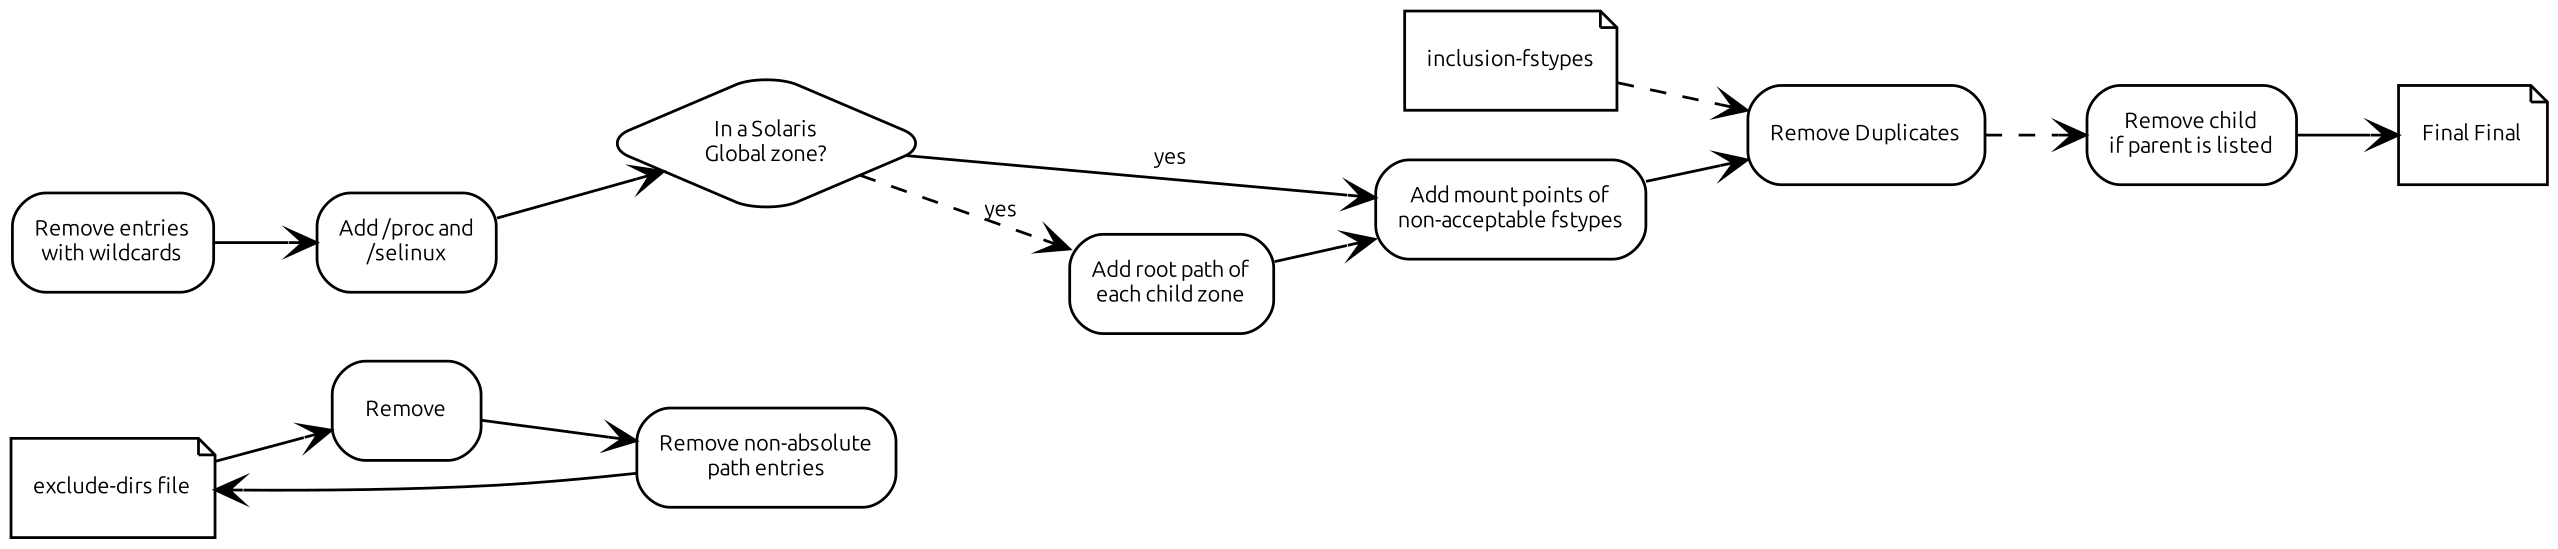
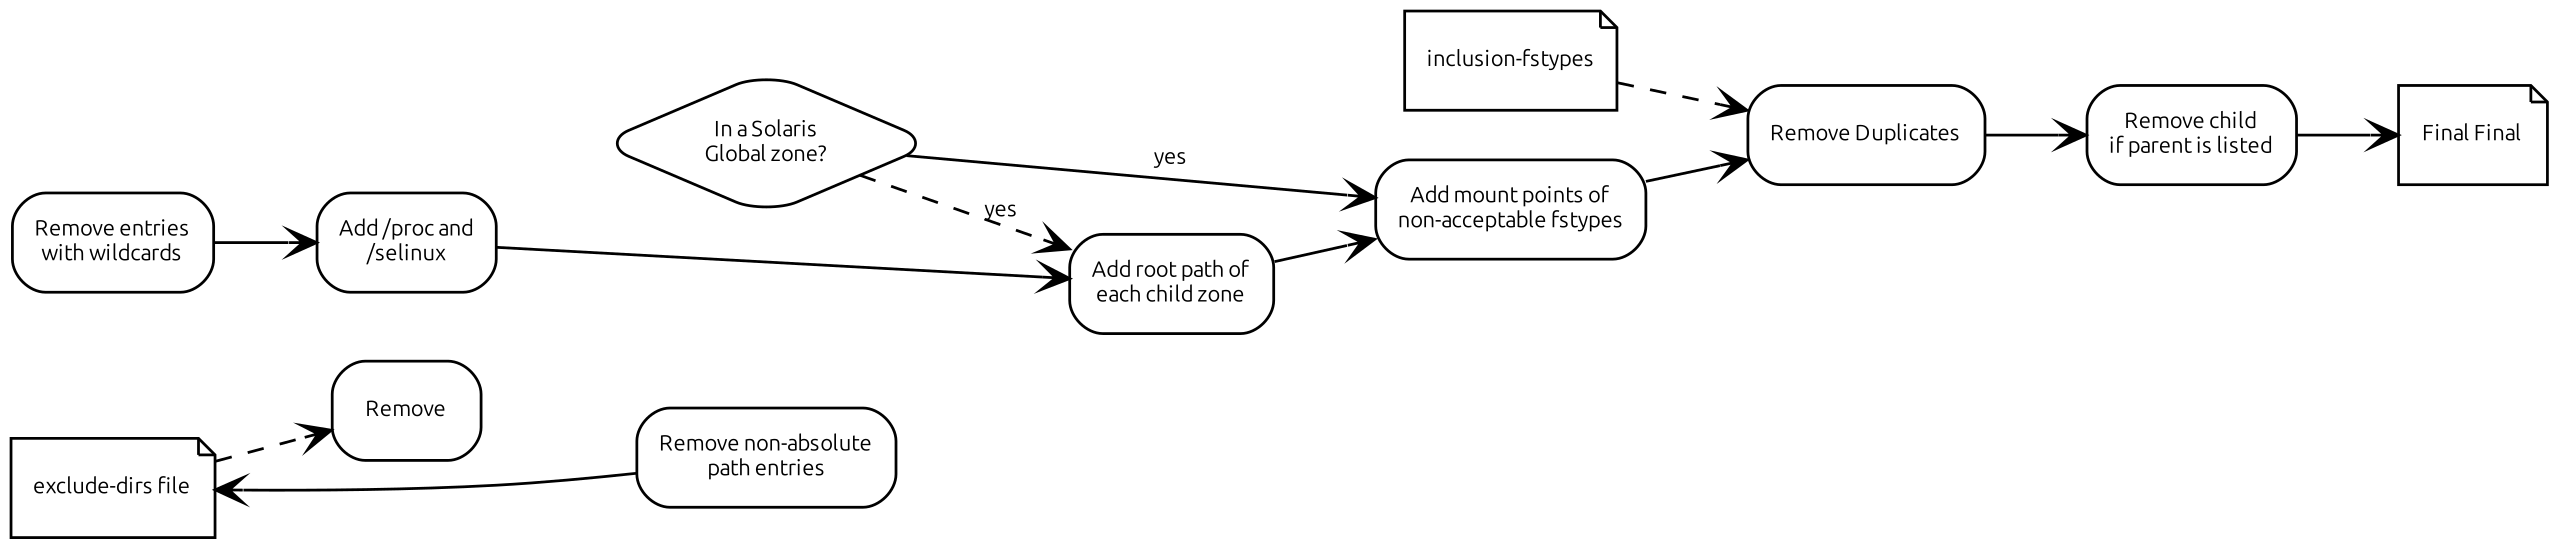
edge "Remove Duplicates" -> "Remove child if parent is listed": style dashed -> solid
edge "Add /proc and /selinux" -> "In a Solaris Global zone?": now "Add /proc and /selinux" -> "Add root path of each child zone"
edge "Remove" -> "Remove non-absolute path entries": removed
edge "exclude-dirs file" -> "Remove": style solid -> dashed
